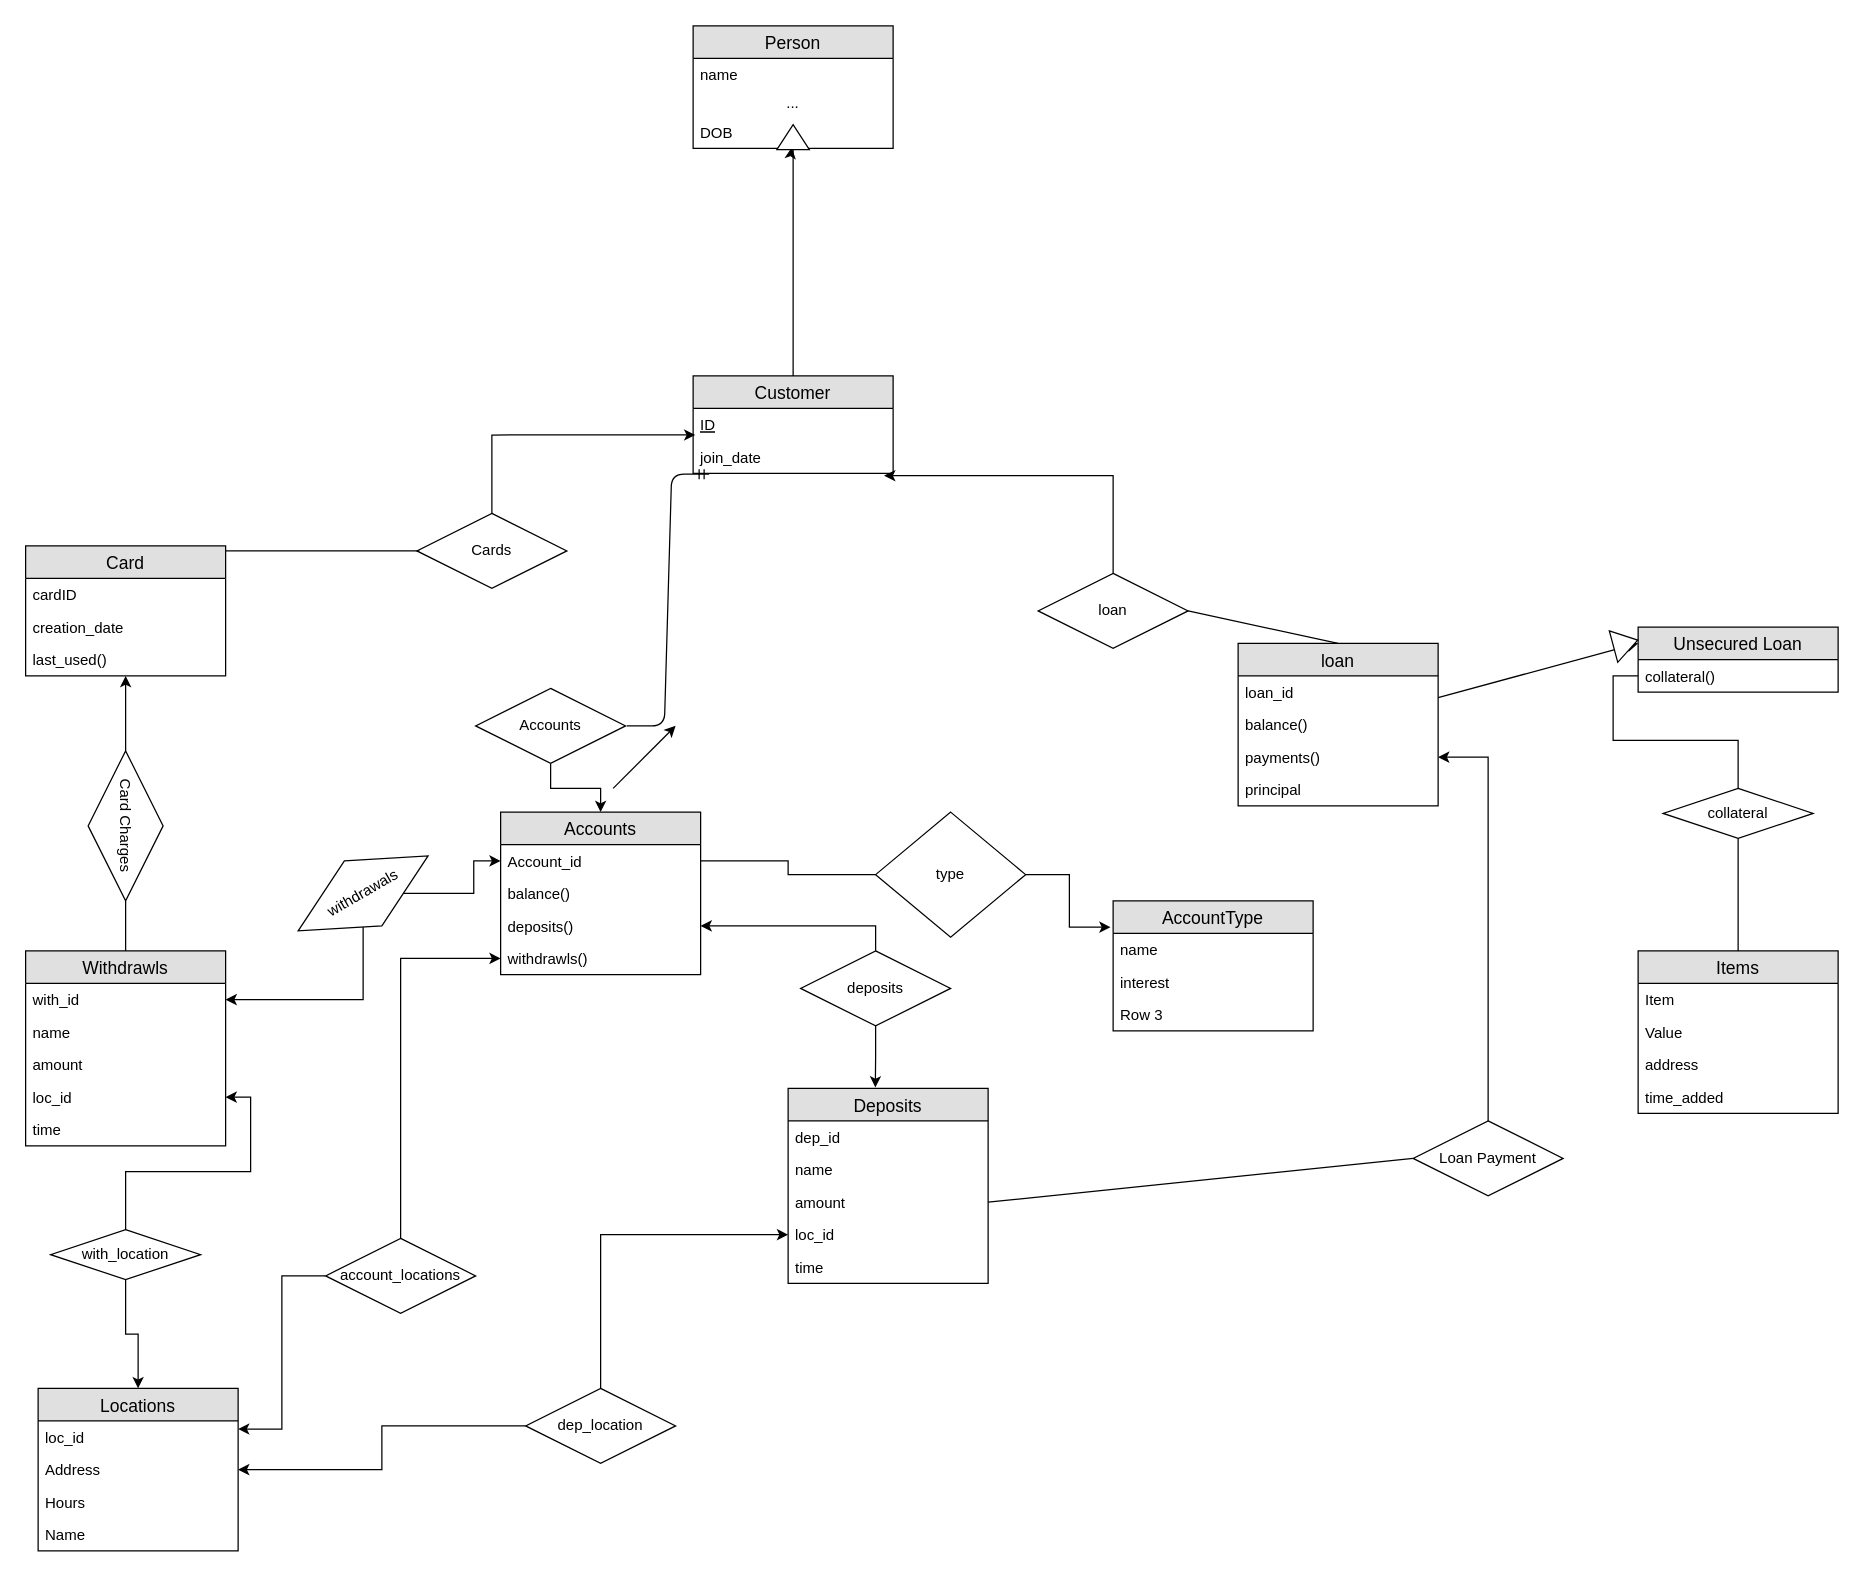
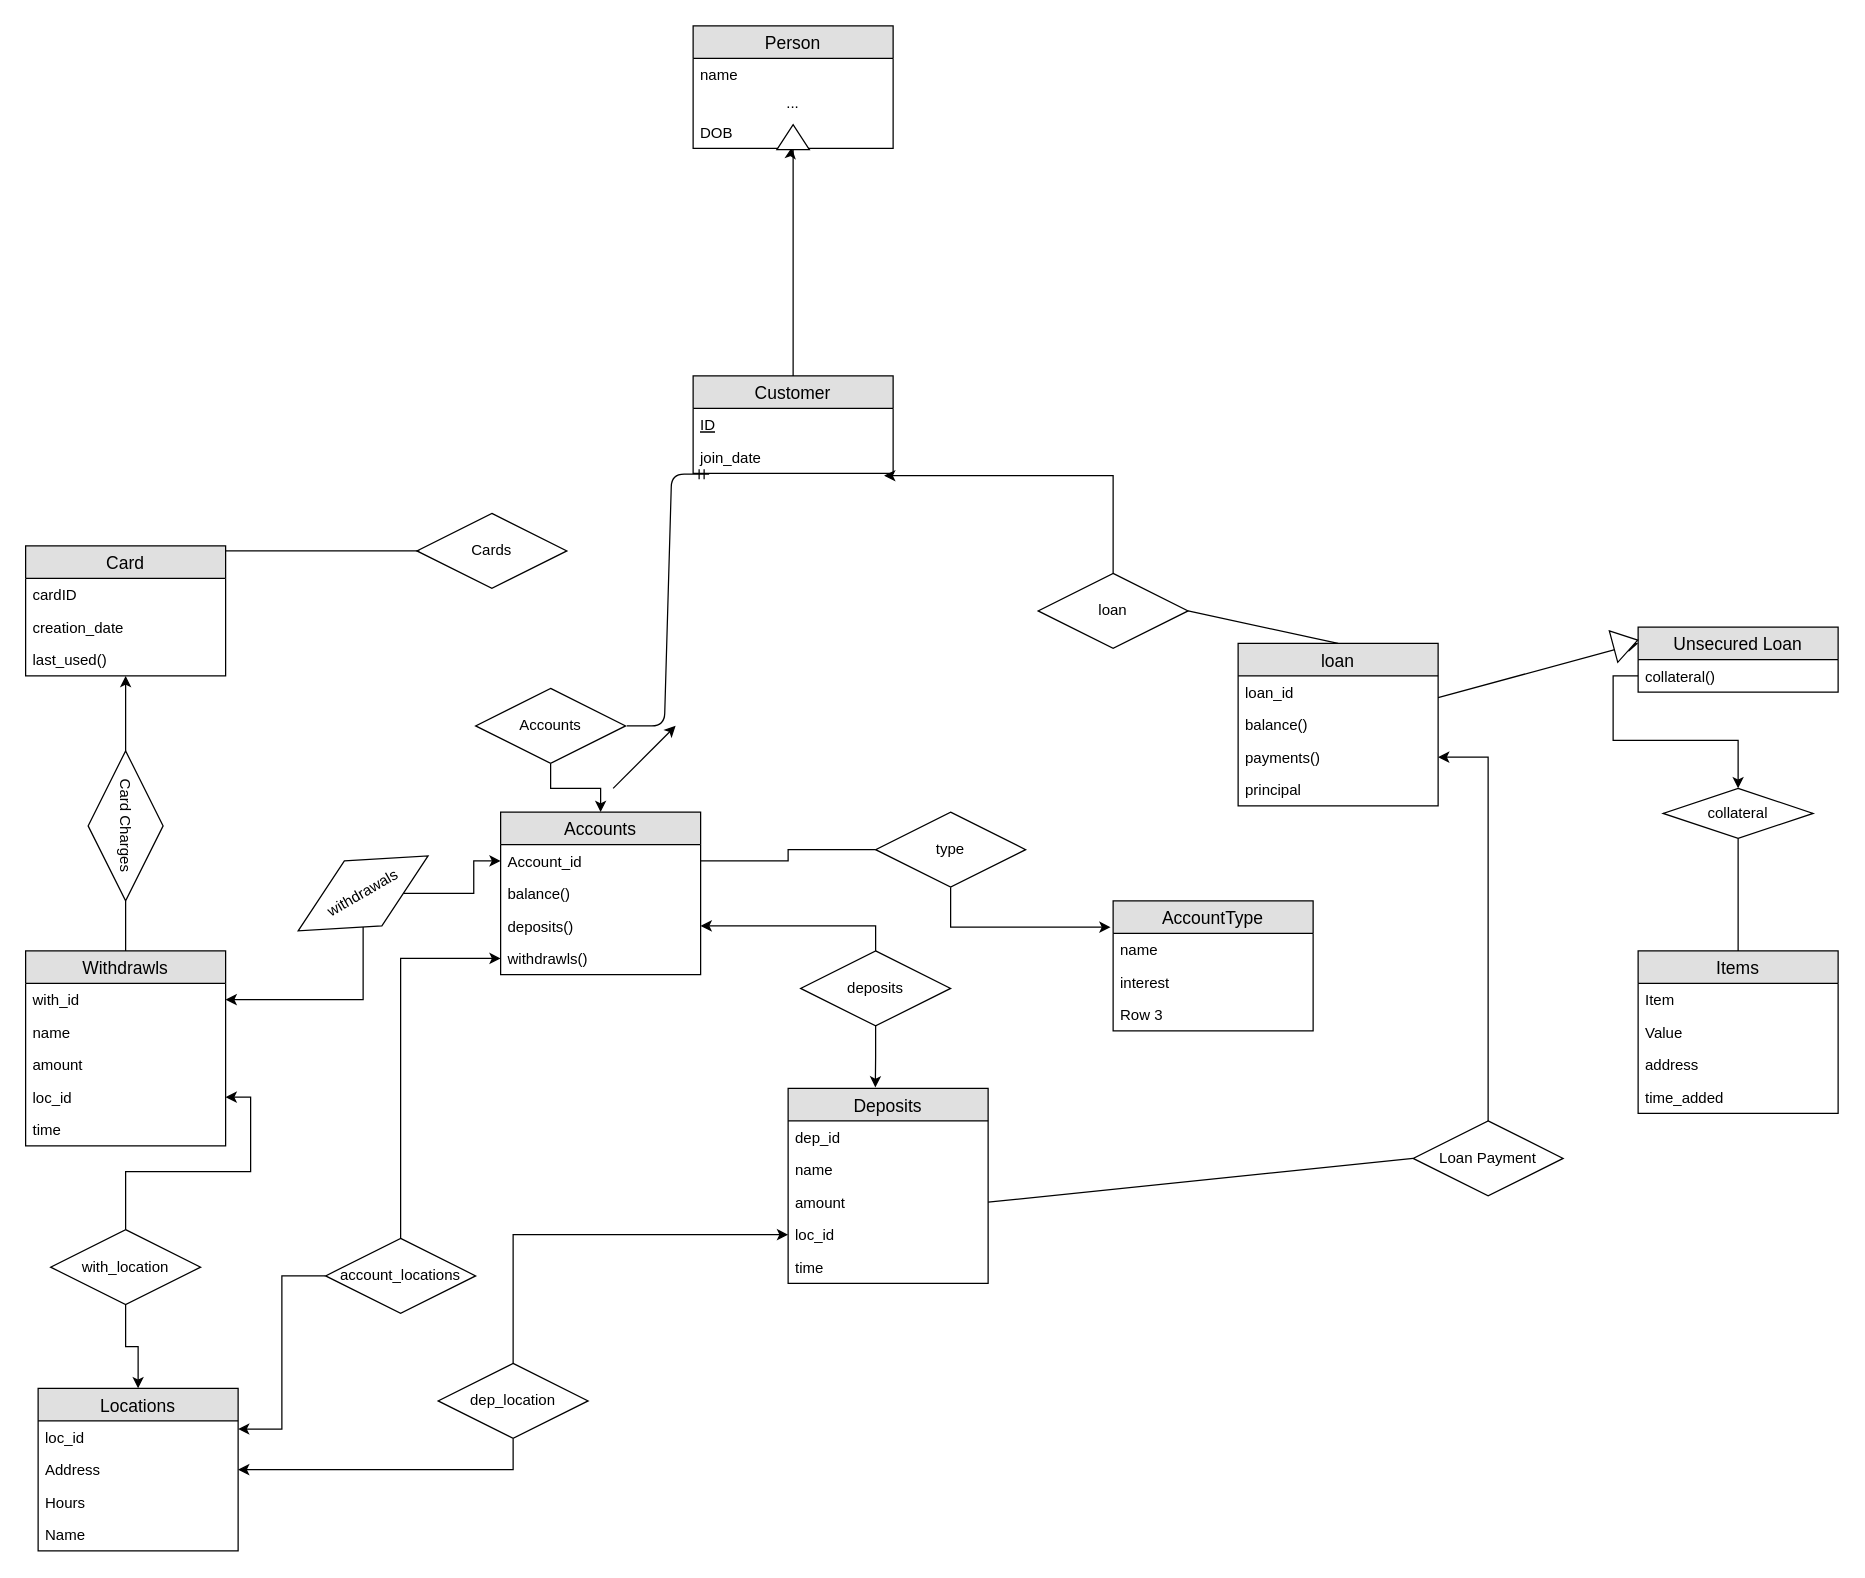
edge "Cards" -> "join_date": removed
edge "collateral()" -- "collateral": arrowhead none -> classic
node "type": size 150x125 -> 150x75
node "with_location": size 150x50 -> 150x75
node "dep_location": moved (601, 1426) -> (513, 1401)
